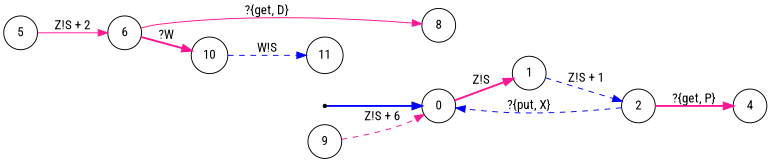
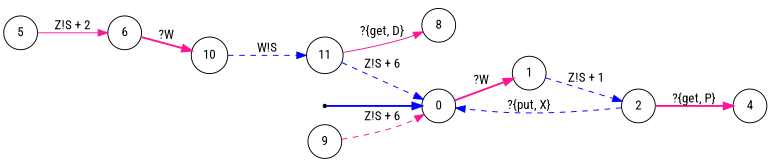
edge "6" -> "8": now "11" -> "8"
edge "11" -> "0": added, label "Z!S + 6"
edge "0" -> "1": label "Z!S" -> "?W"
